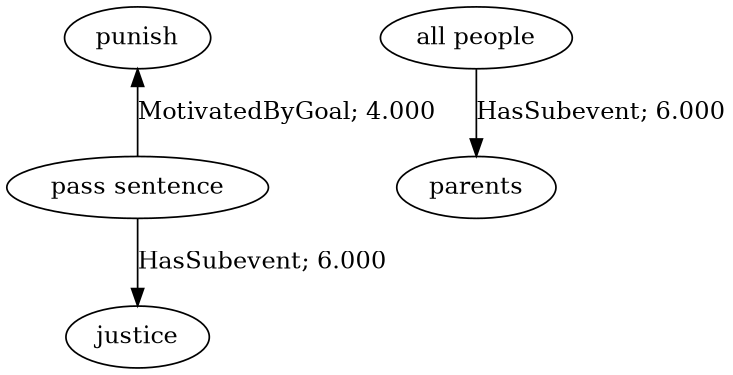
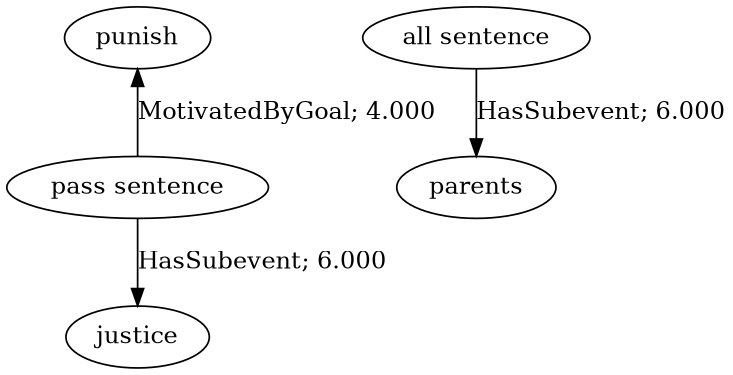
node "all people": label "all people" -> "all sentence"
